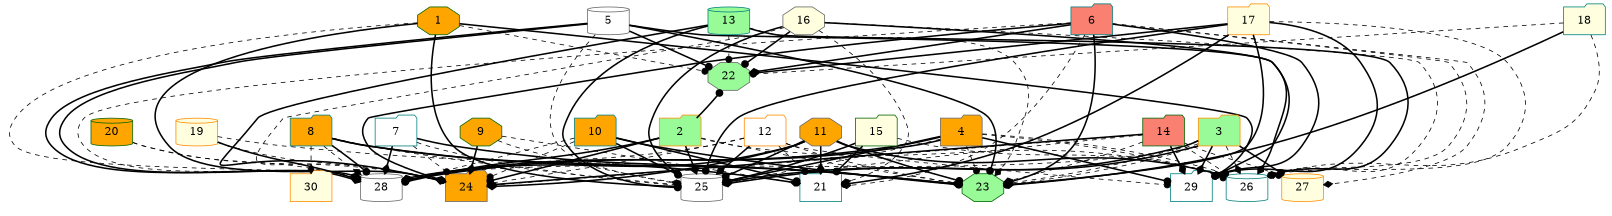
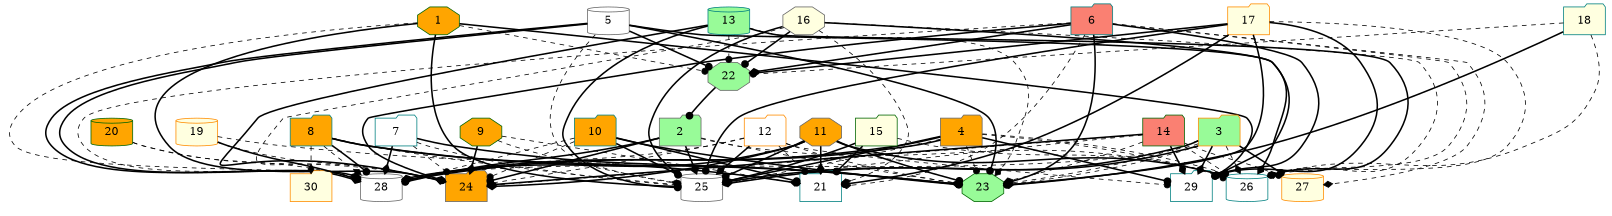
edge "2" -> "22": reversed
node "2": color darkorange -> gray40
